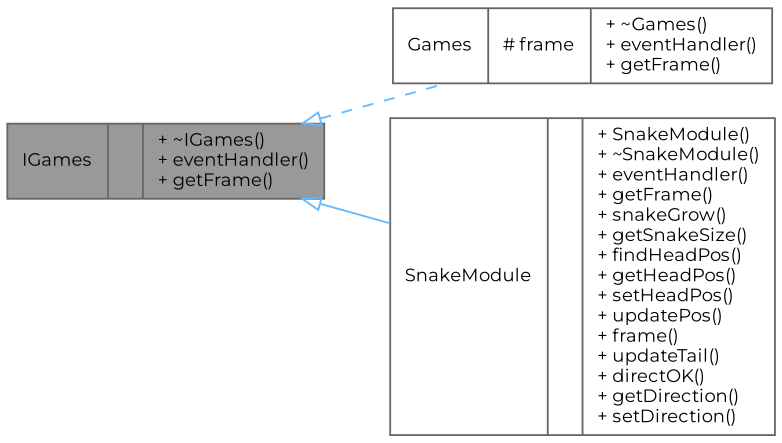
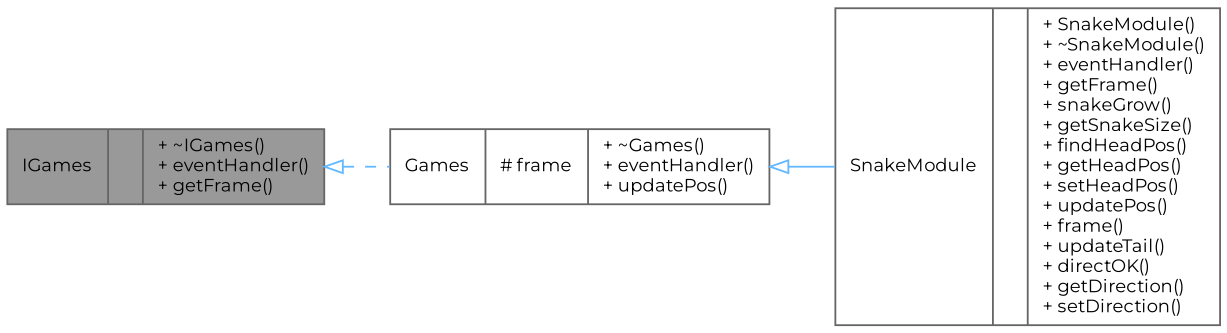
node "Games": text "+ getFrame()" -> "+ updatePos()"
edge "SnakeModule" -> "IGames": now "SnakeModule" -> "Games"
